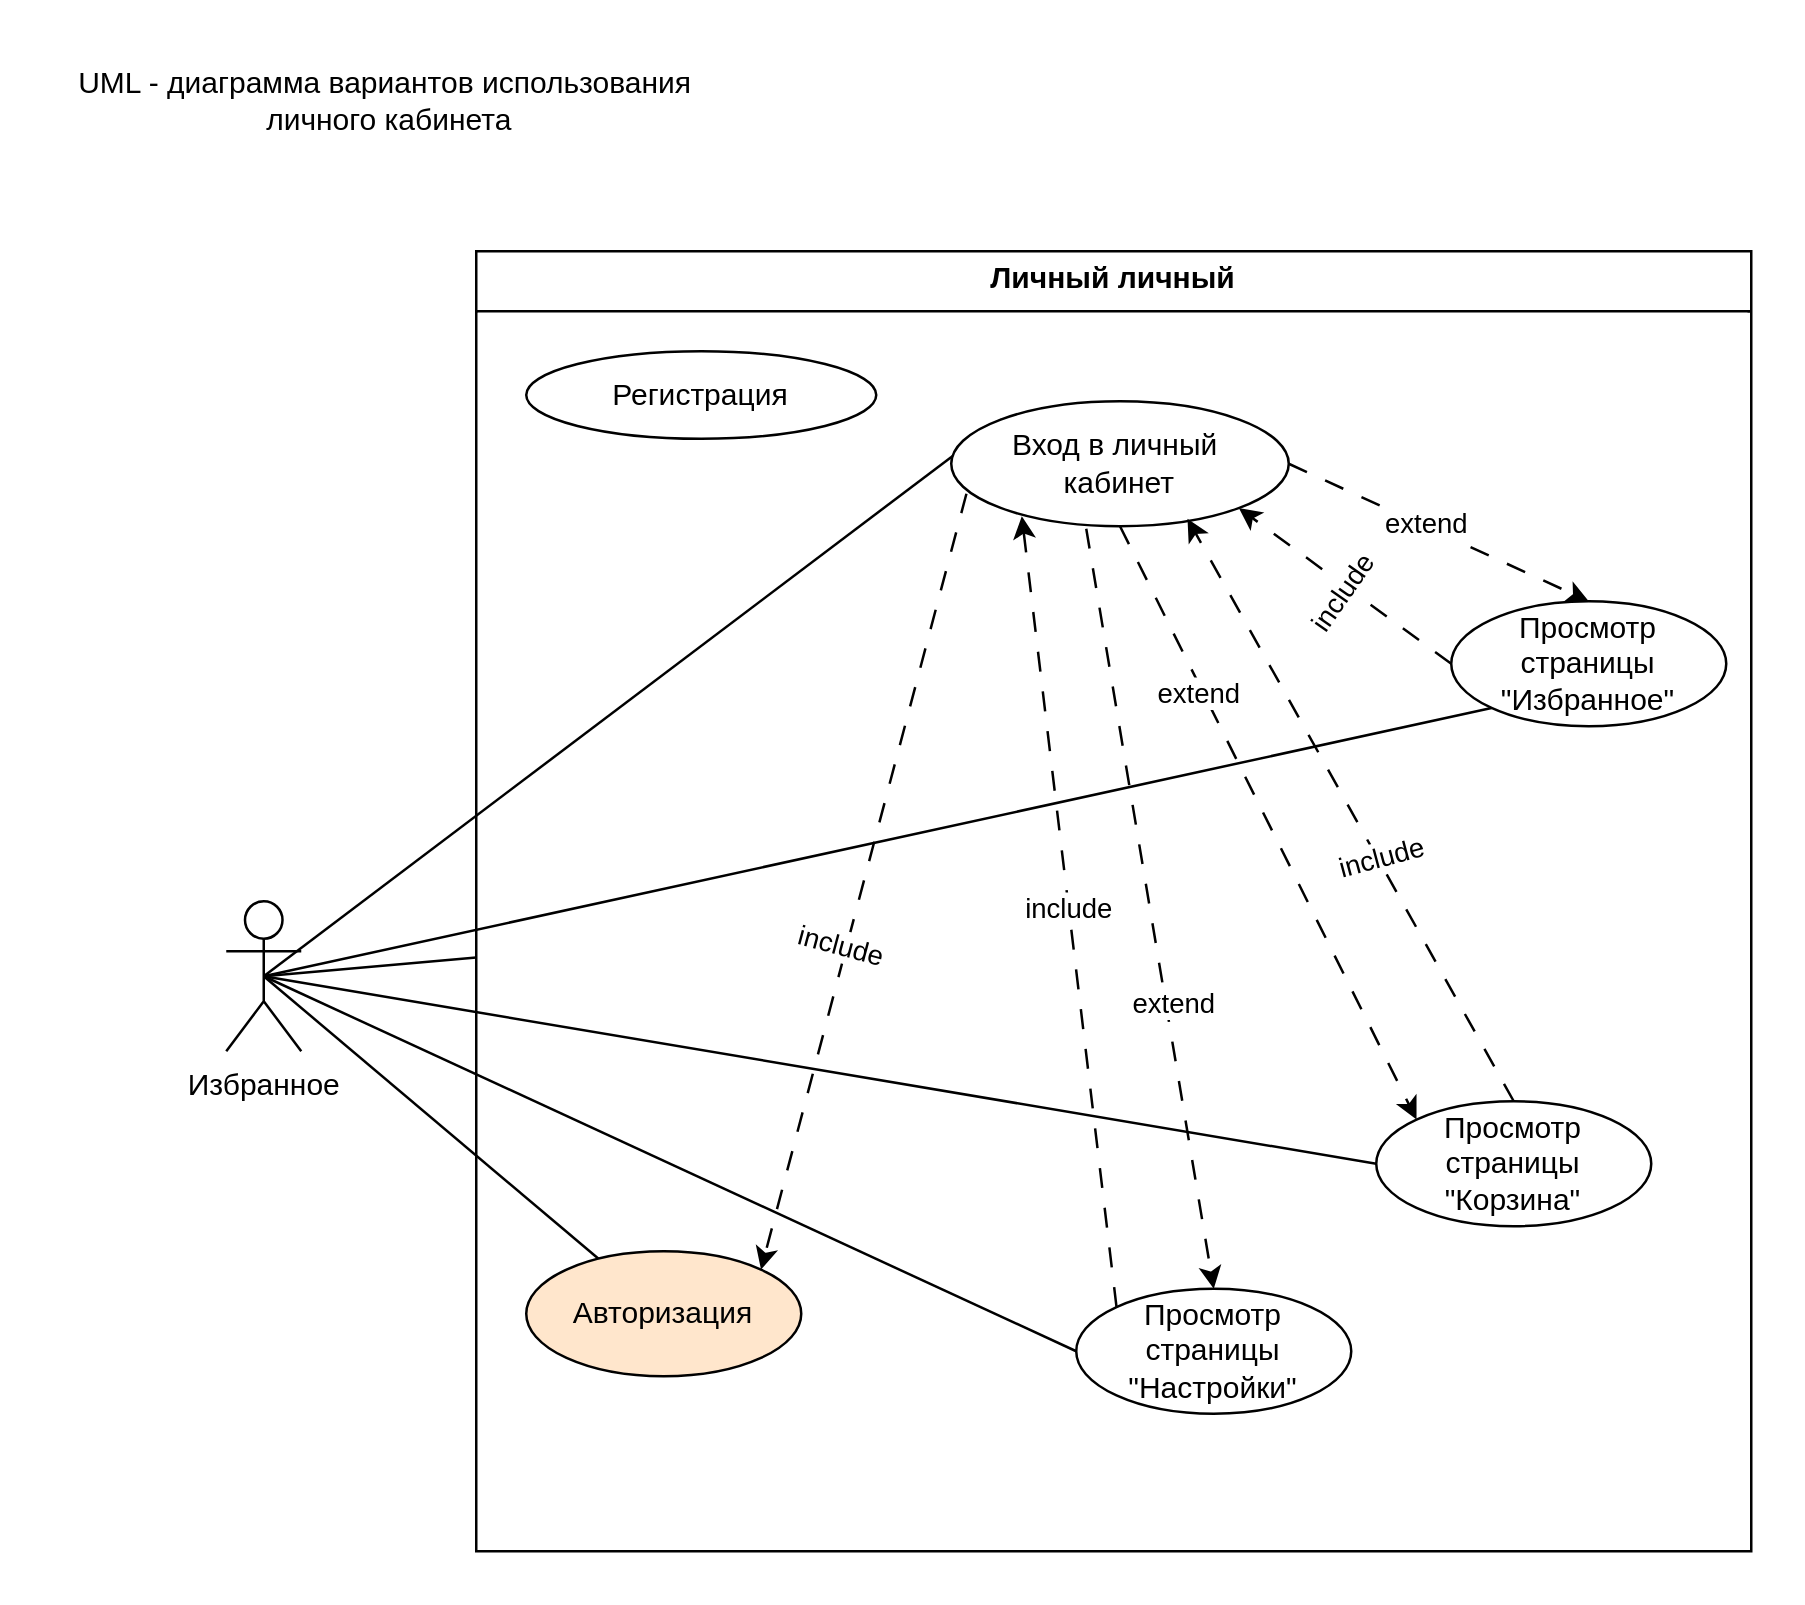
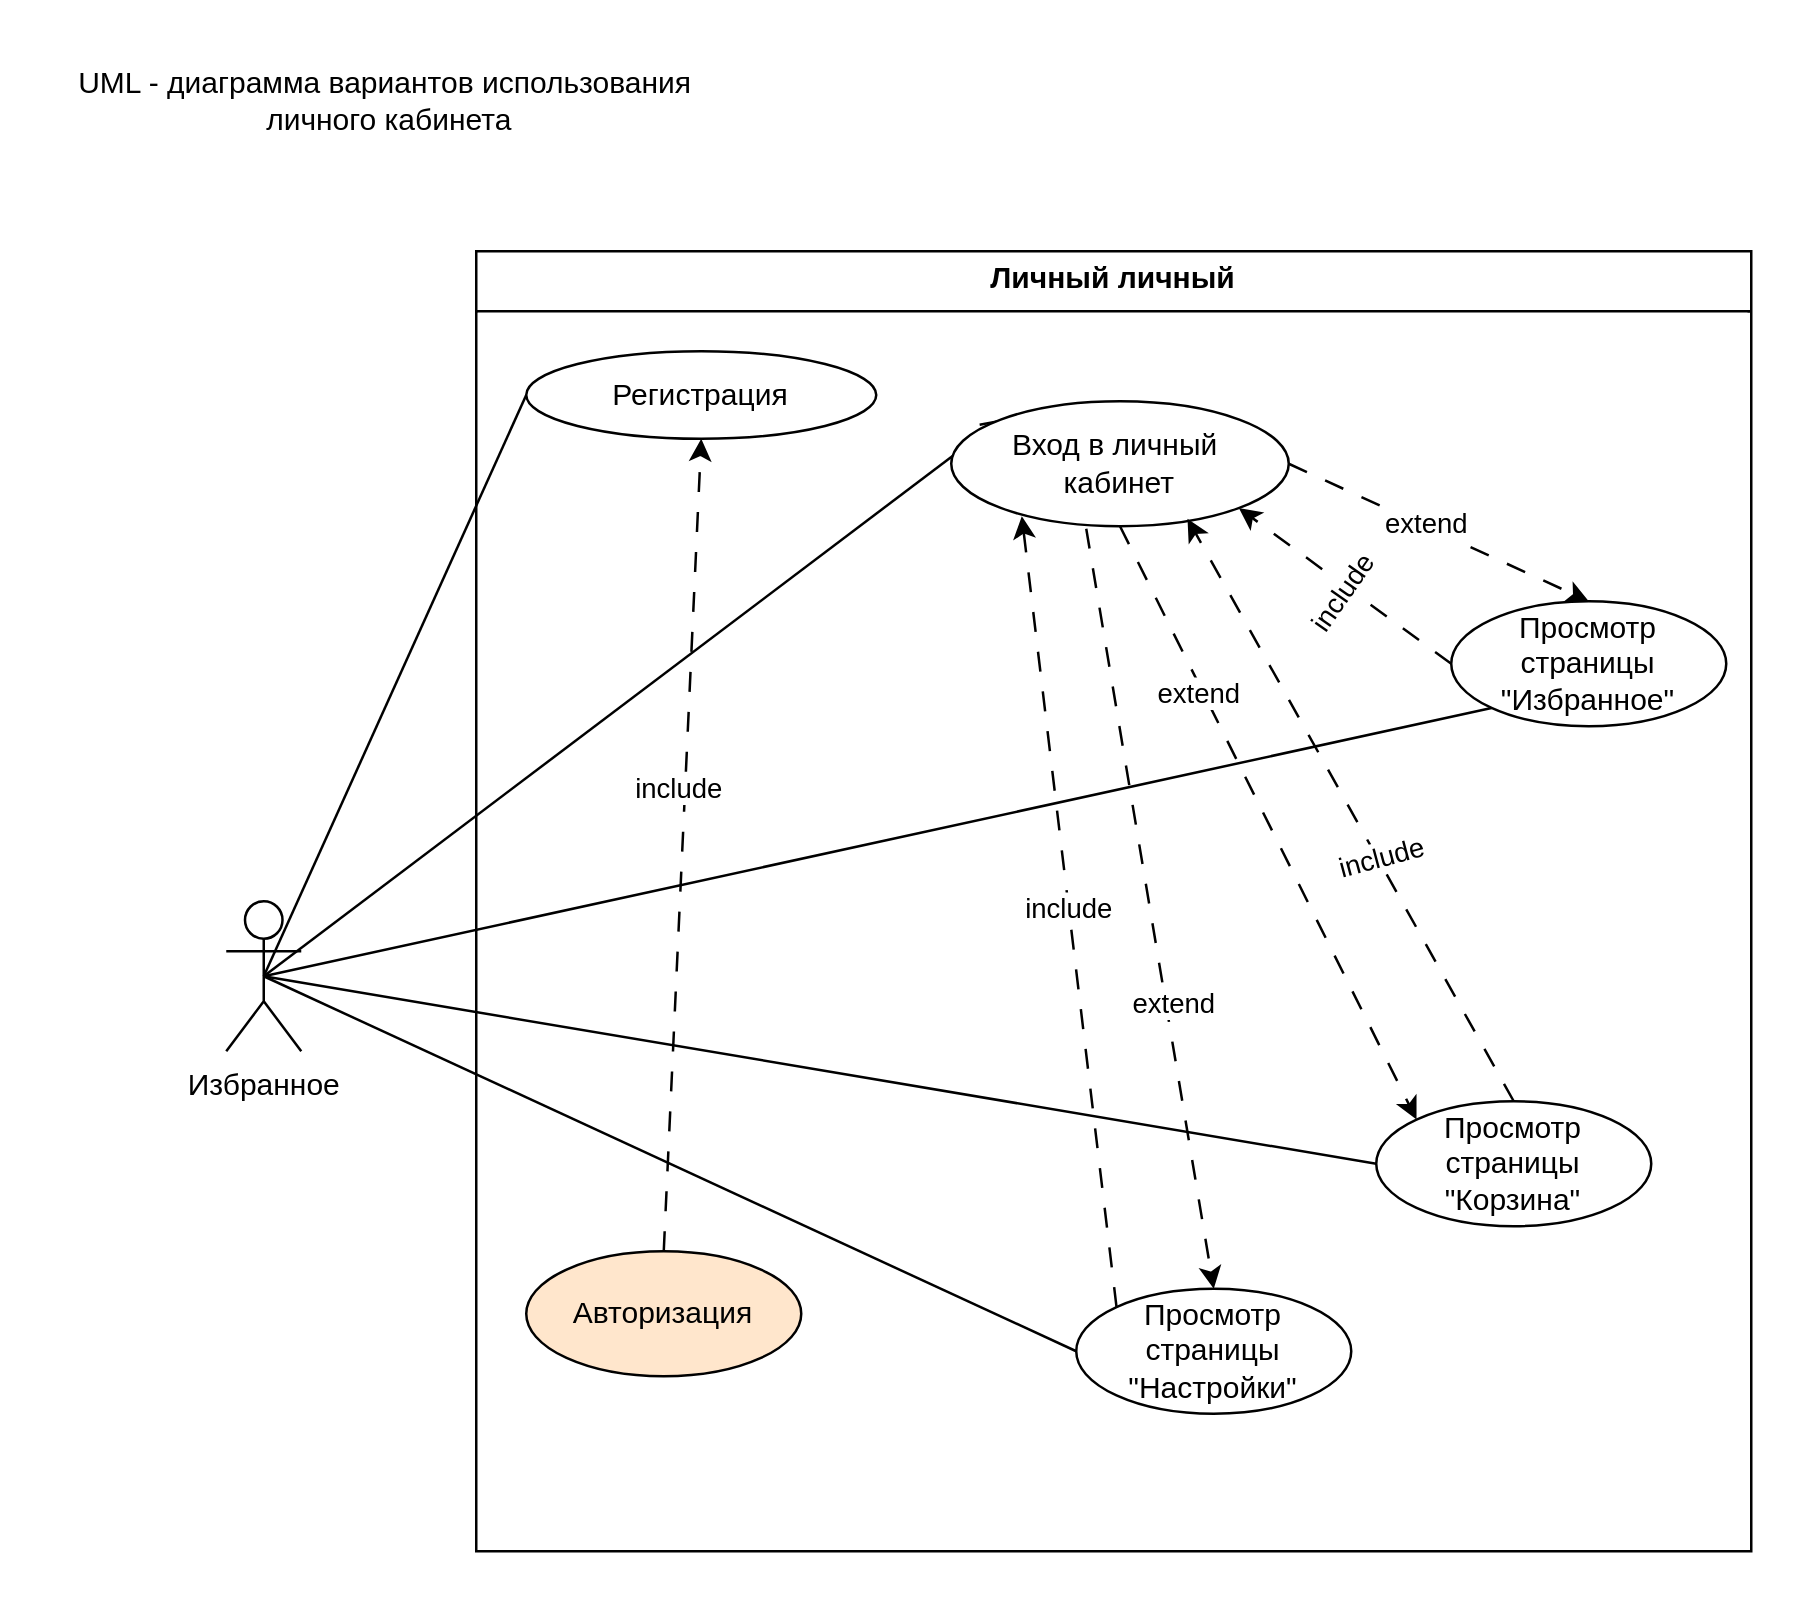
edge "Вход в личный кабинет" -- "Избранное": arrowhead none -> open
edge "Авторизация" -> "Регистрация": added, label "include"
edge "Вход в личный кабинет" -> "Авторизация": removed, label "include"
edge "Личный личный" -- "Избранное": now "Регистрация" -- "Избранное"
edge "Избранное" -- "Авторизация": removed
